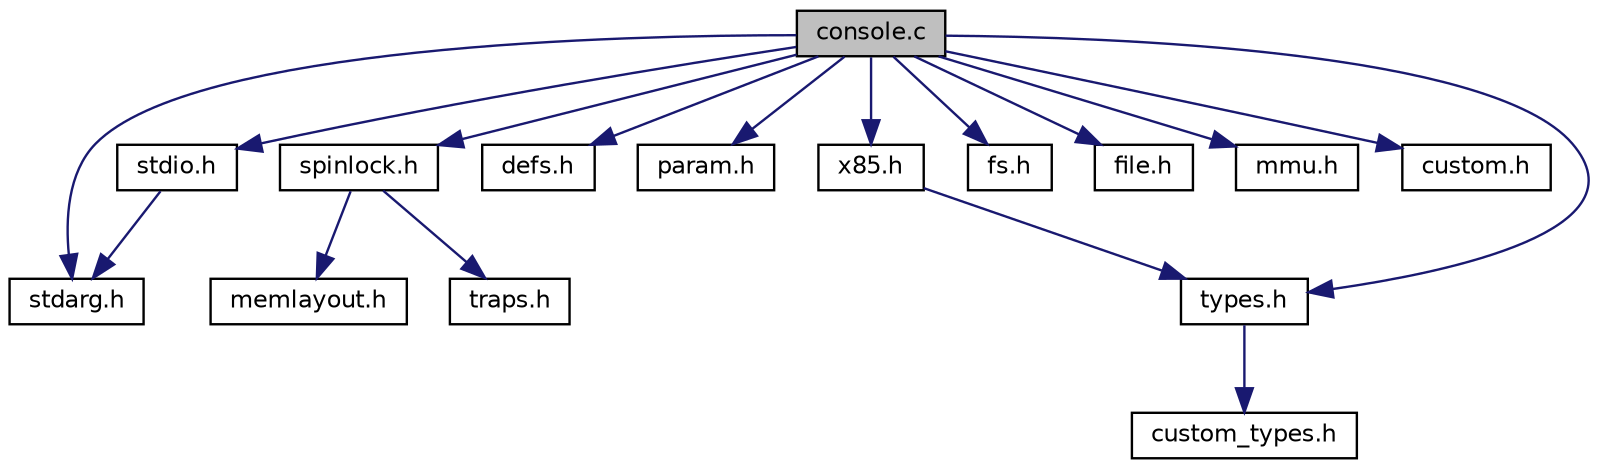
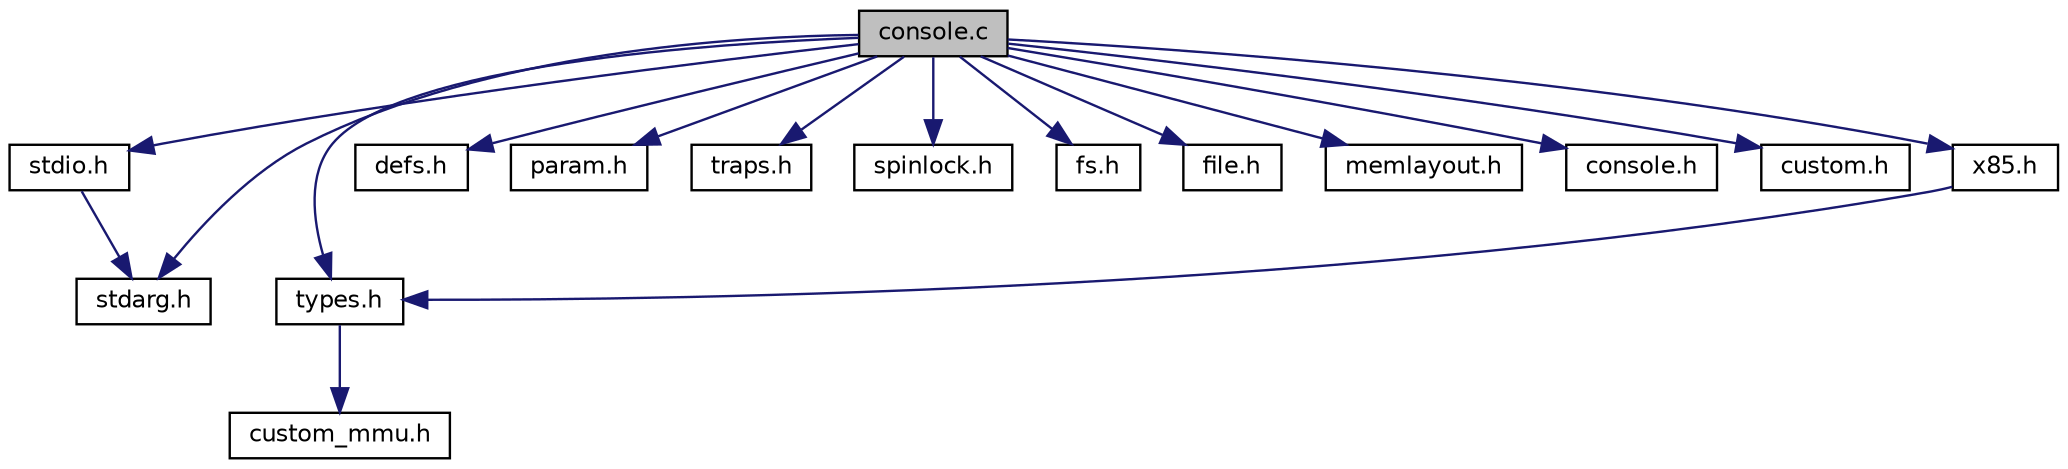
node "mmu.h": label "mmu.h" -> "console.h"
edge "spinlock.h" -> "memlayout.h": now "console.c" -> "memlayout.h"
edge "spinlock.h" -> "traps.h": now "console.c" -> "traps.h"
node "custom_types.h": label "custom_types.h" -> "custom_mmu.h"
